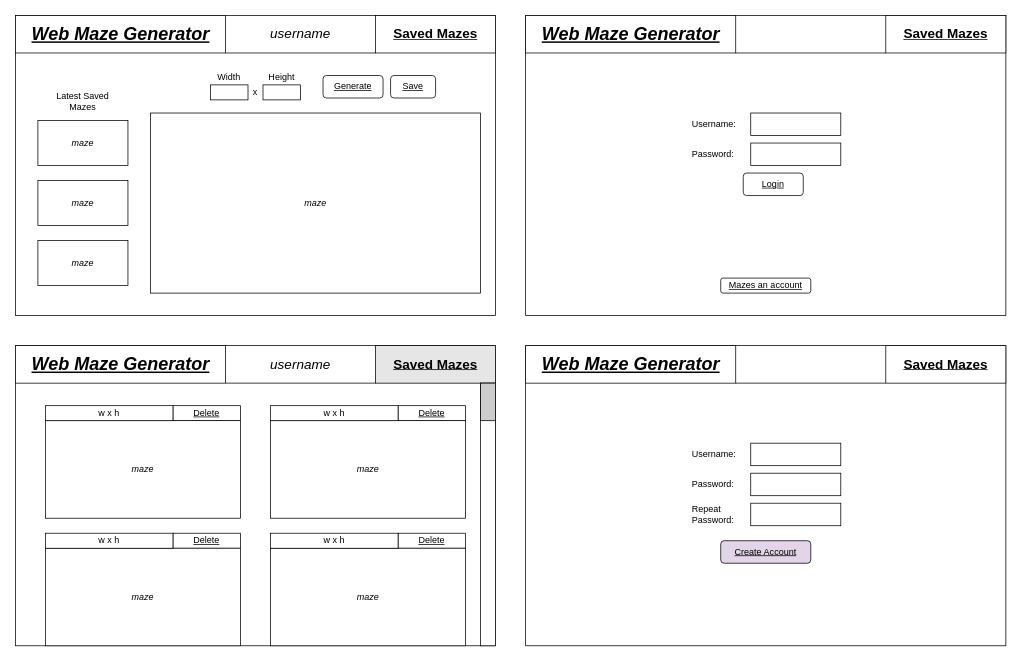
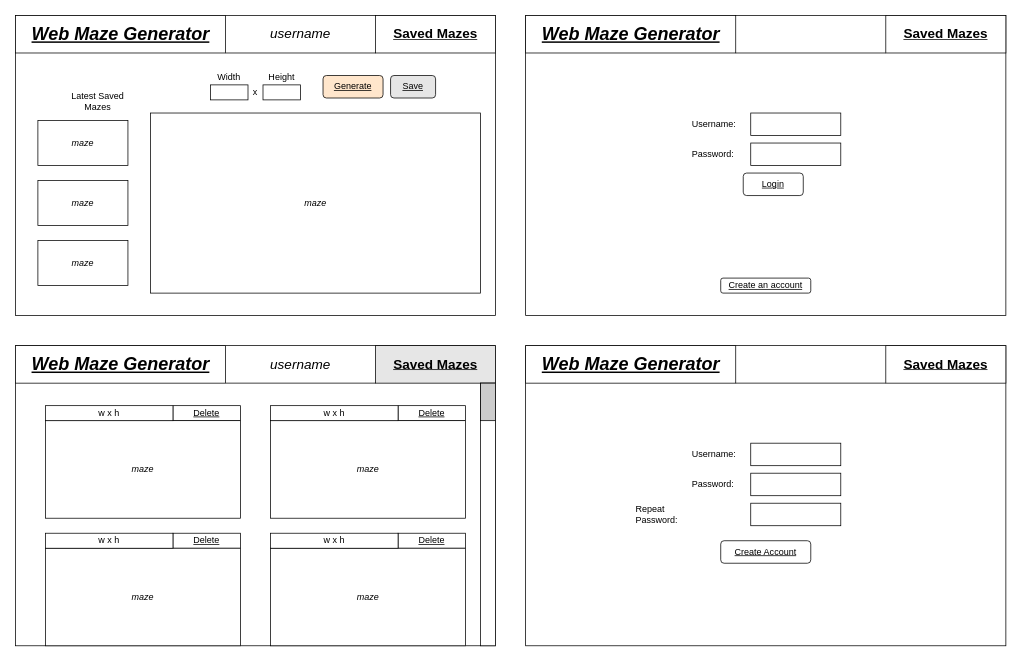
node "Generate": fillcolor #ffffff -> #ffe6cc
node "Save": fillcolor #ffffff -> #e6e6e6
node "Latest Saved Mazes": moved (83, 102) -> (98, 102)
node "Mazes an account": label "Mazes an account" -> "Create an account"
node "Repeat Password:": moved (717, 514) -> (660, 514)
node "Create Account": fillcolor #e1d5e7 -> #ffffff
